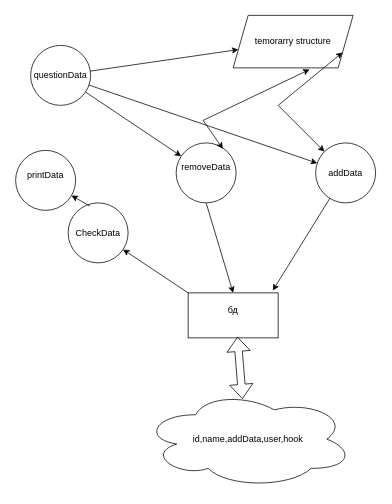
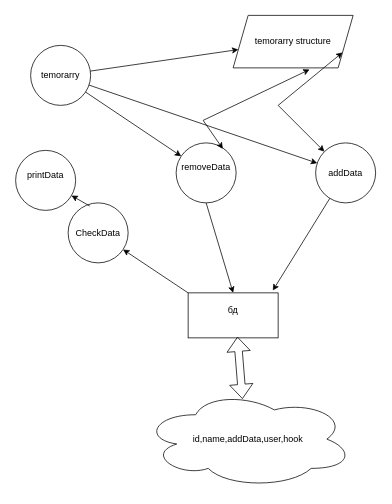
node "questionData": label "questionData" -> "temorarry"
